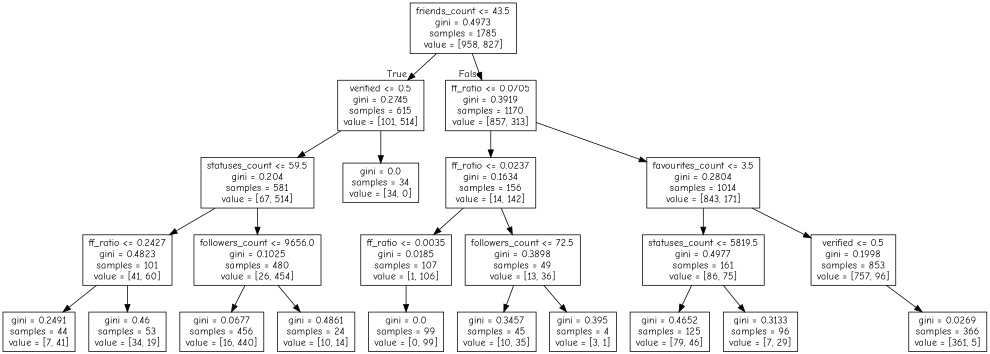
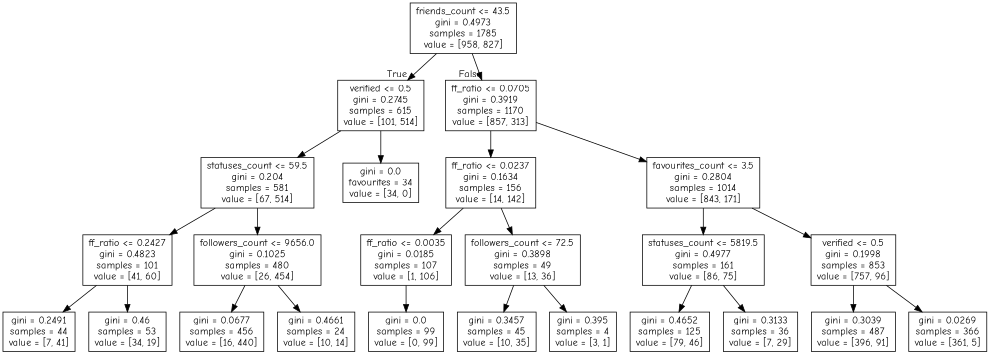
node "gini = 0.0 samples = 34 value = [34, 0]": label "gini = 0.0 samples = 34 value = [34, 0]" -> "gini = 0.0 favourites = 34 value = [34, 0]"
node "gini = 0.4861 samples = 24 value = [10, 14]": label "gini = 0.4861 samples = 24 value = [10, 14]" -> "gini = 0.4661 samples = 24 value = [10, 14]"
node "gini = 0.3133 samples = 96 value = [7, 29]": label "gini = 0.3133 samples = 96 value = [7, 29]" -> "gini = 0.3133 samples = 36 value = [7, 29]"
node "gini = 0.3039 samples = 487 value = [396, 91]": added
